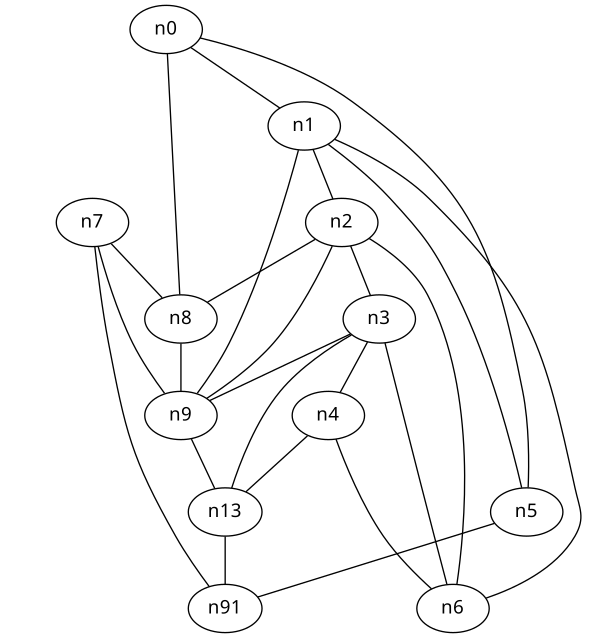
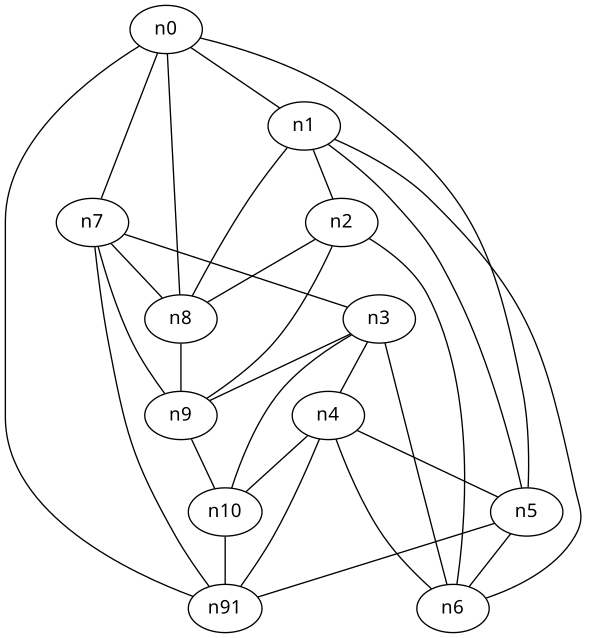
edge "n0" -- "n7": added
edge "n2" -- "n3": now "n7" -- "n3"
edge "n1" -- "n9": now "n1" -- "n8"
edge "n0" -- "n91": added
edge "n4" -- "n5": added
node "n13": label "n13" -> "n10"
edge "n4" -- "n91": added
edge "n5" -- "n6": added
